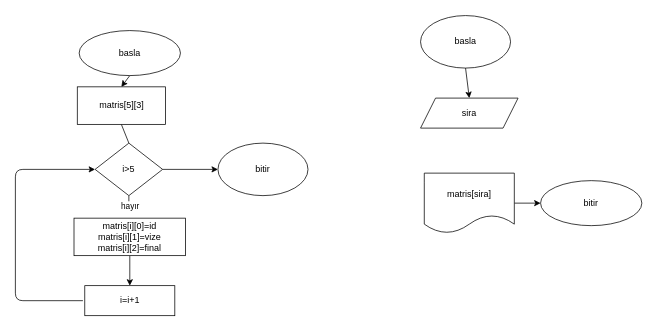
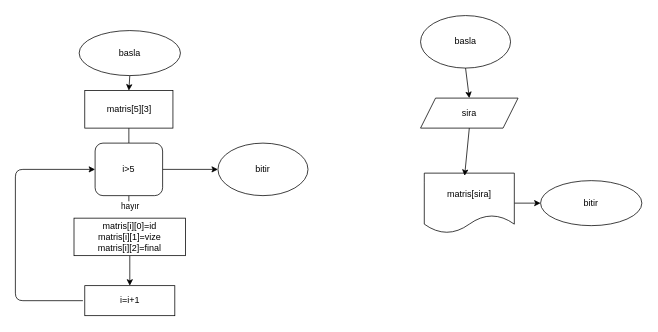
node "matris[5][3]": moved (121, 105) -> (129, 109)
edge "sira" -> "matris[sira]": added
node "i>5": shape diamond -> rounded rectangle
